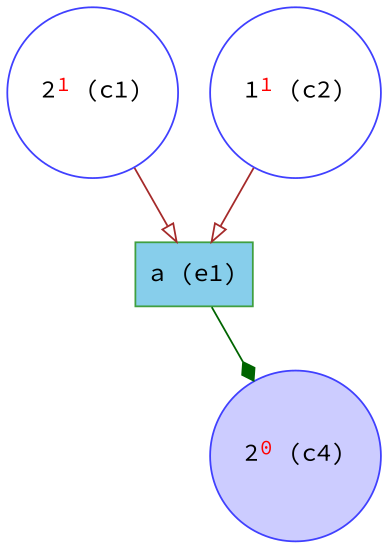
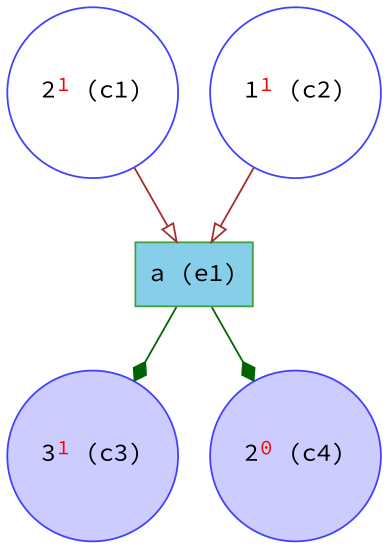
node "3": added
